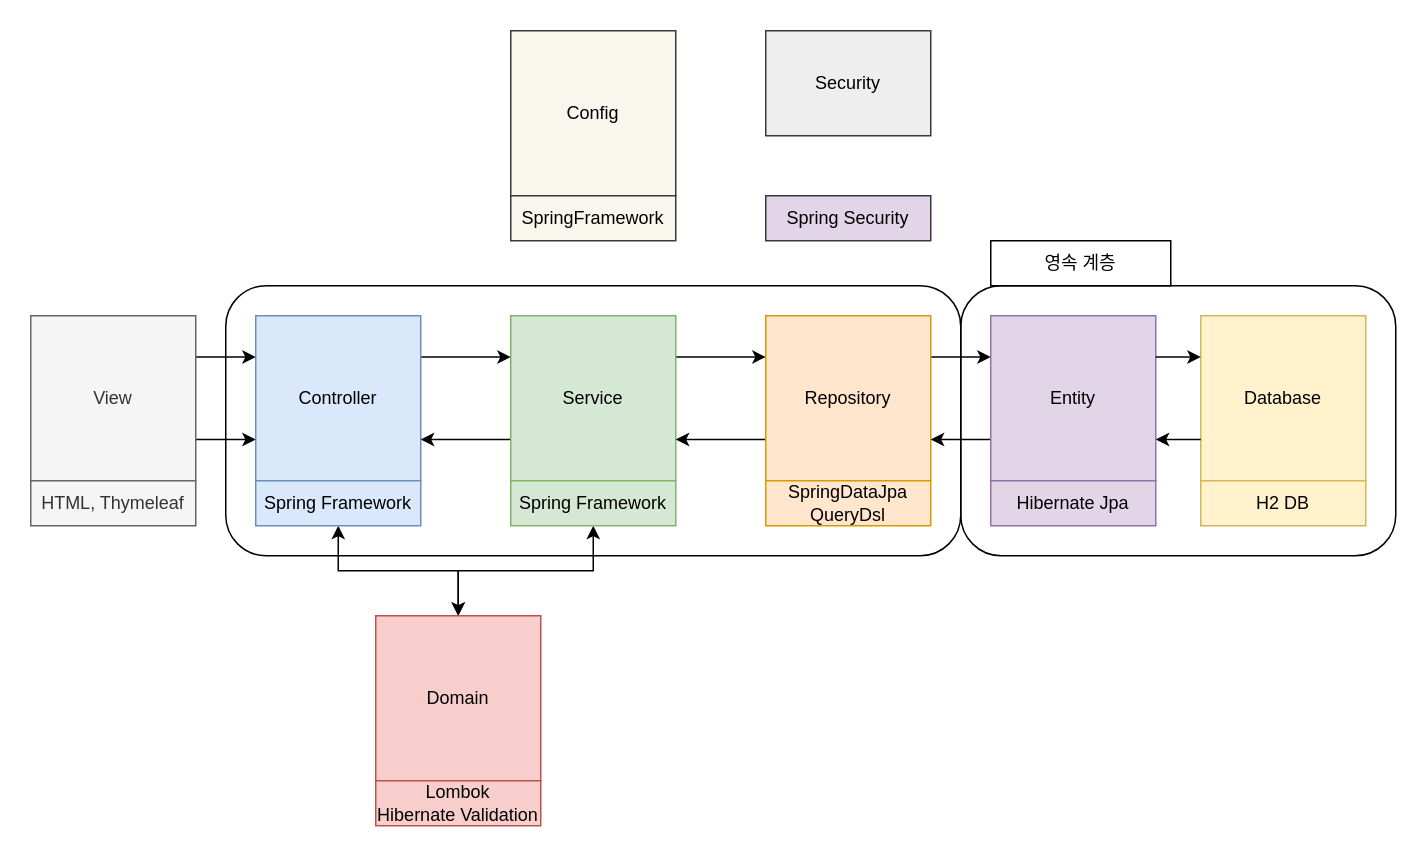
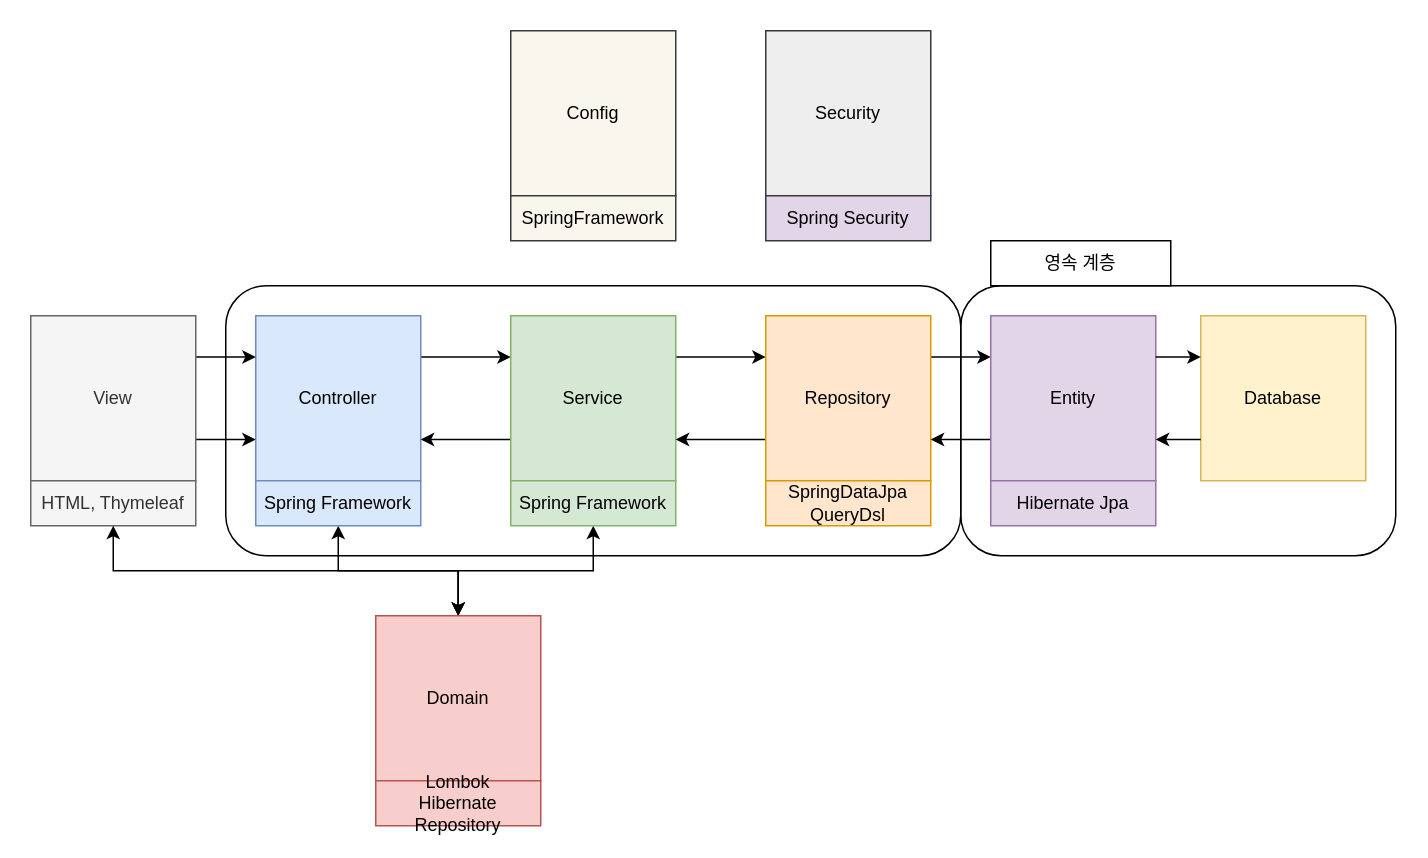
node "Security": size 165x105 -> 165x165
node "H2 DB": removed
edge "HTML, Thymeleaf" -- "Domain": added
node "Lombok Hibernate Validation": label "Lombok Hibernate Validation" -> "Lombok Hibernate Repository"
